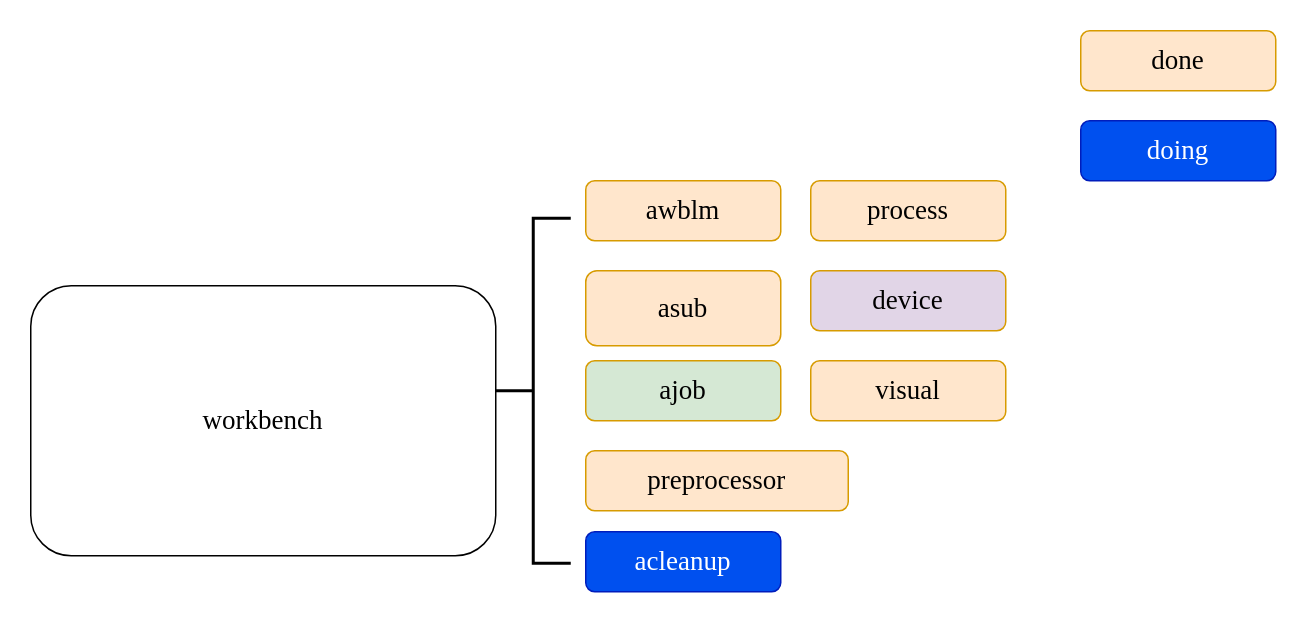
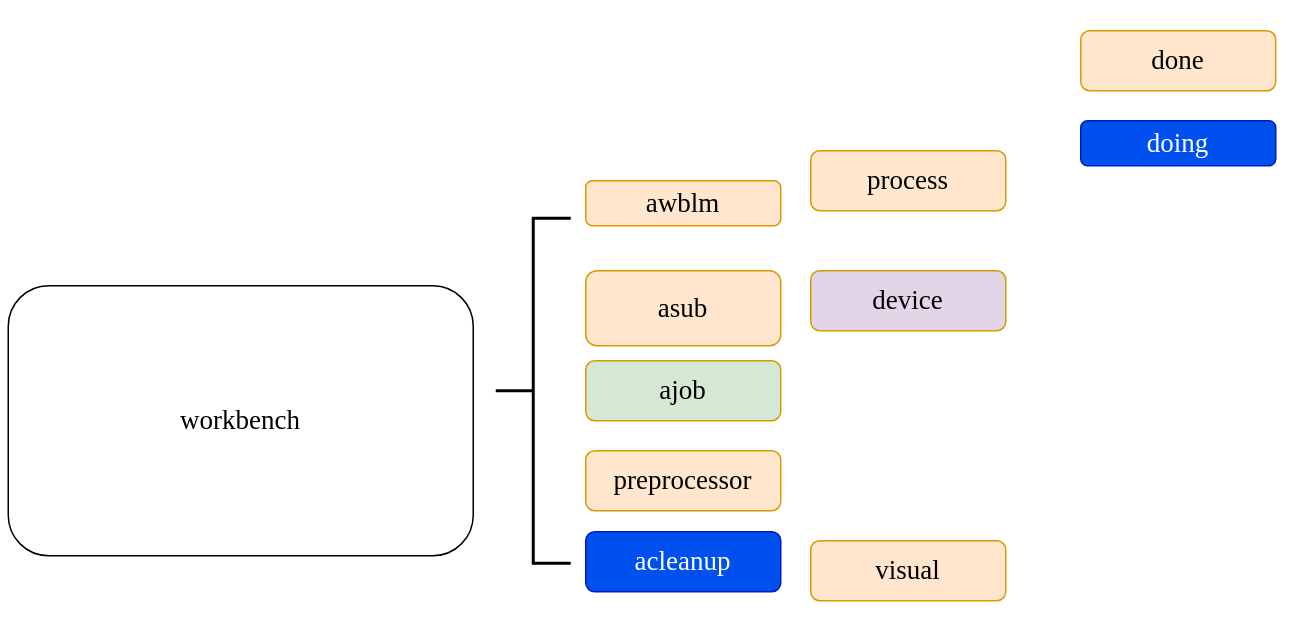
node "doing": size 195x60 -> 195x45
node "awblm": size 195x60 -> 195x45
node "process": moved (908, 211) -> (908, 181)
node "visual": moved (908, 391) -> (908, 571)
node "workbench": moved (263, 421) -> (241, 421)
node "preprocessor": size 263x60 -> 195x60
